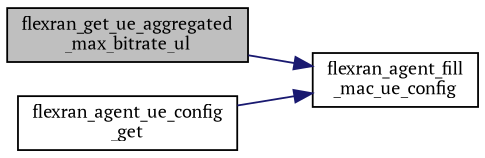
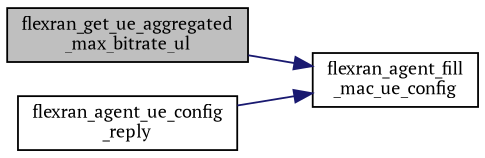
node "flexran_agent_ue_config _get": label "flexran_agent_ue_config _get" -> "flexran_agent_ue_config _reply"
